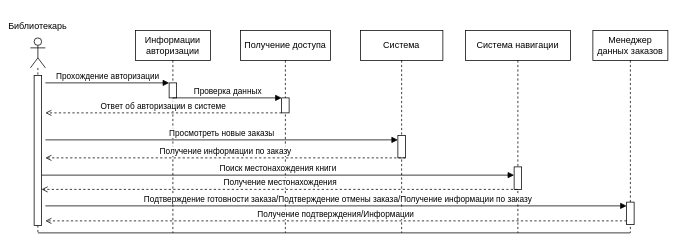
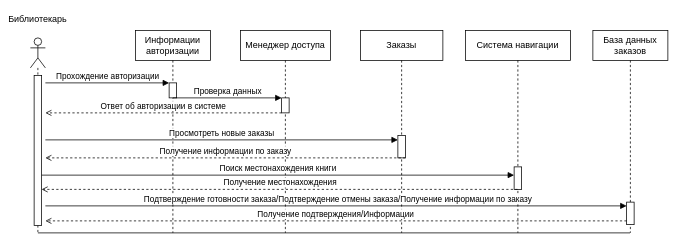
node "Библиотекарь": moved (38, 27) -> (38, 19)
node "Получение доступа": label "Получение доступа" -> "Менеджер доступа"
node "Система": label "Система" -> "Заказы"
node "Менеджер данных заказов": label "Менеджер данных заказов" -> "База данных заказов"
